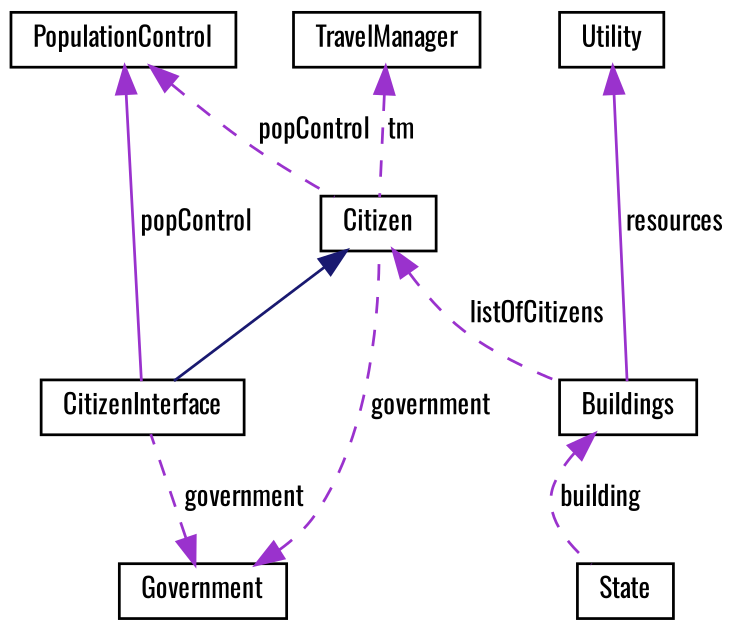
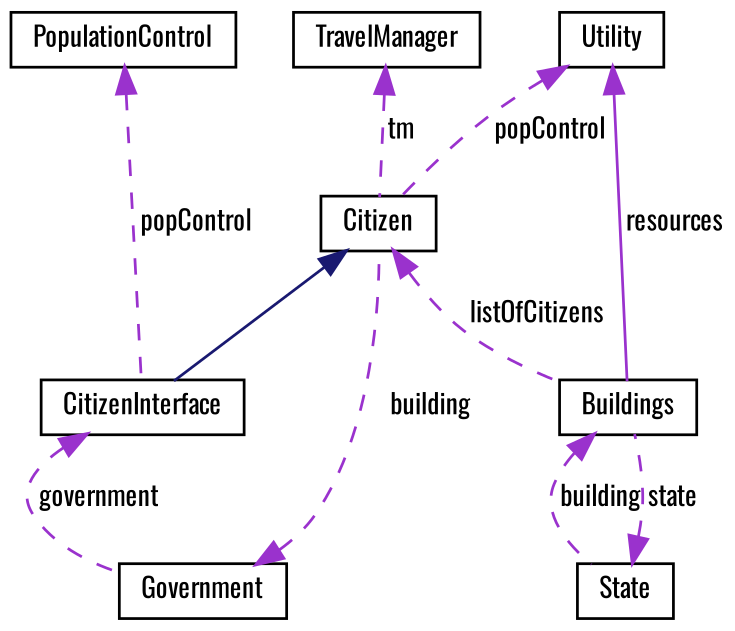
edge "Citizen" -> "PopulationControl": now "Citizen" -> "Utility"
edge "CitizenInterface" -> "PopulationControl": style solid -> dashed
edge "Citizen" -> "Government": label " government" -> " building"
edge "Buildings" -> "State": added, label "state"
edge "CitizenInterface" -> "Government": reversed
